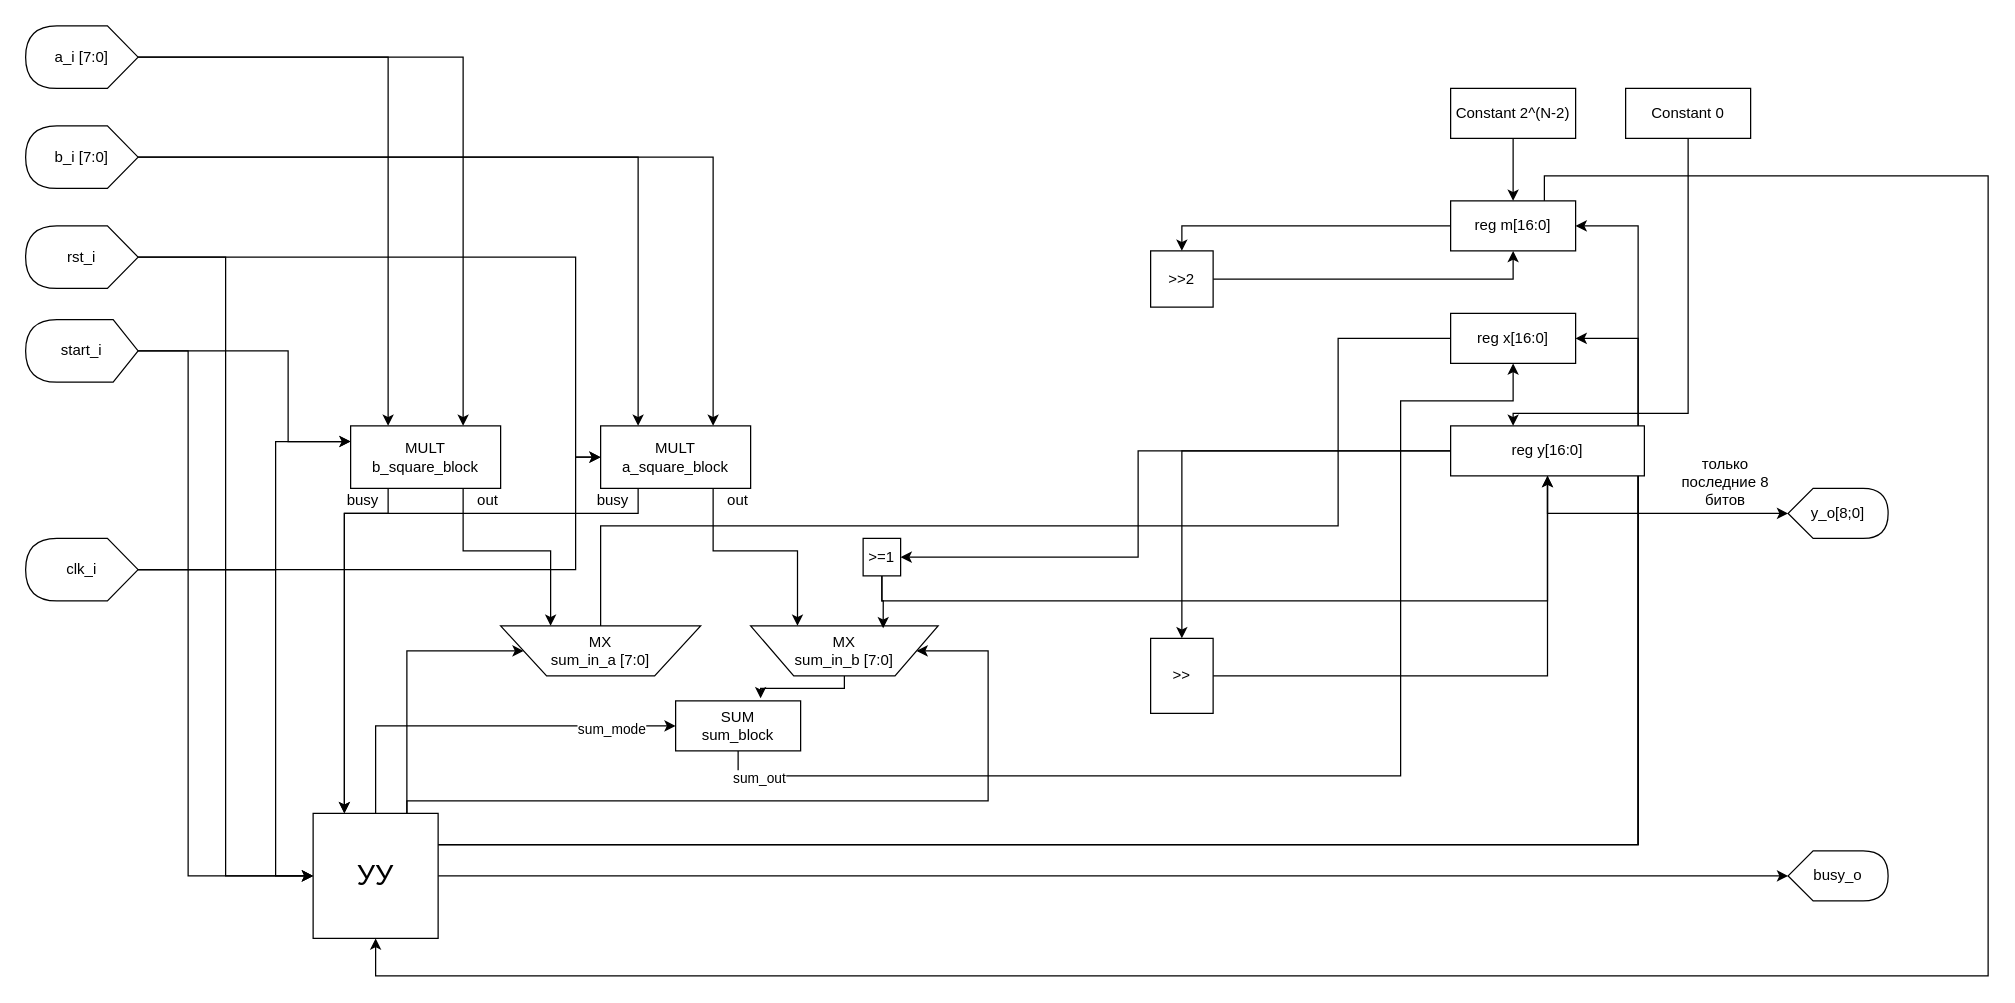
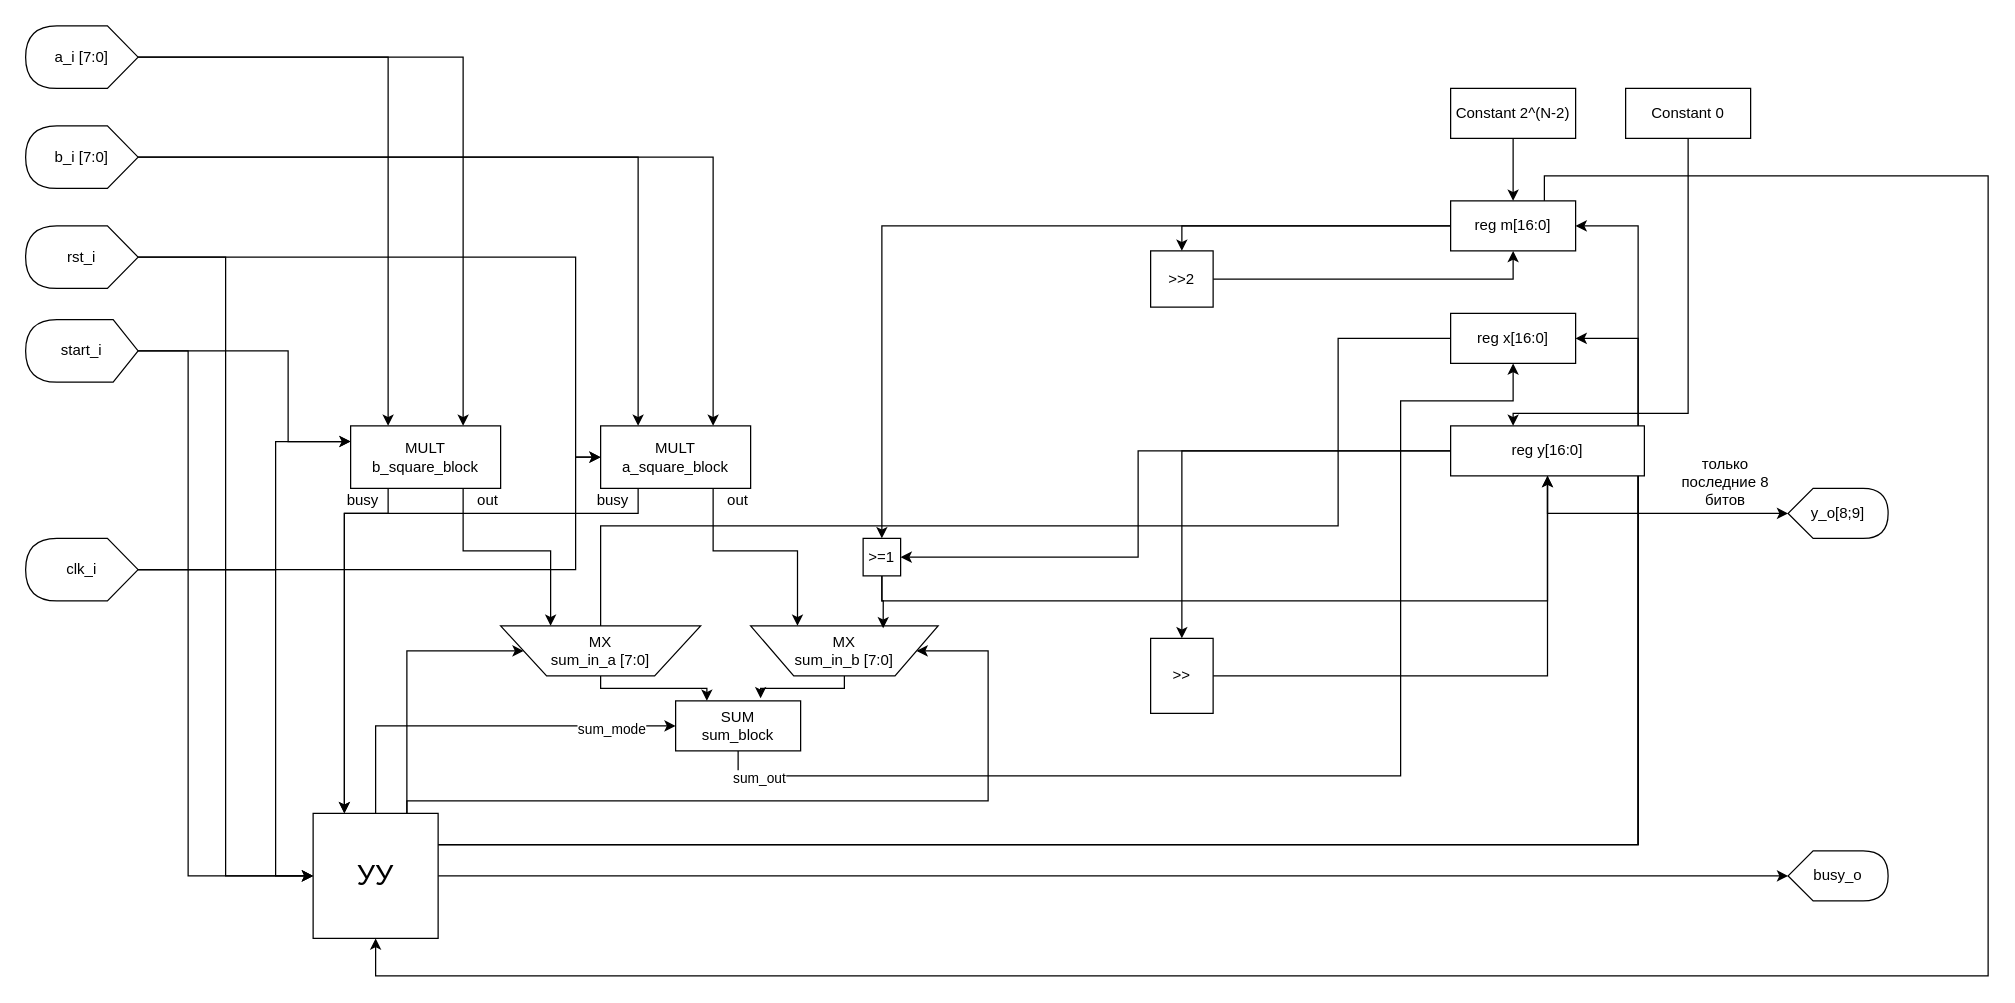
edge "reg m[16:0]" -> ">=1": added
node "y_o[8;0]": label "y_o[8;0]" -> "y_o[8;9]"
edge "MX sum_in_a [7:0]" -> "SUM sum_block": added
